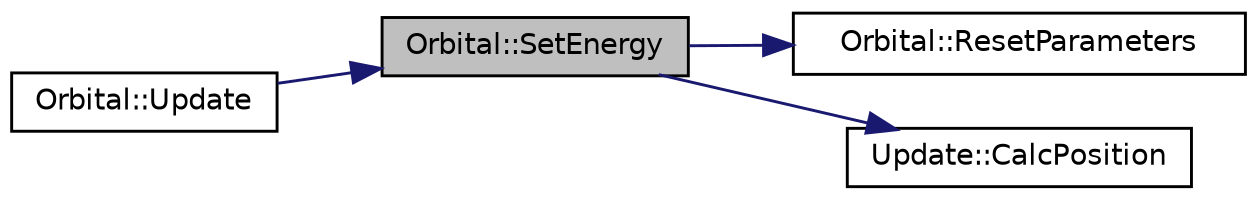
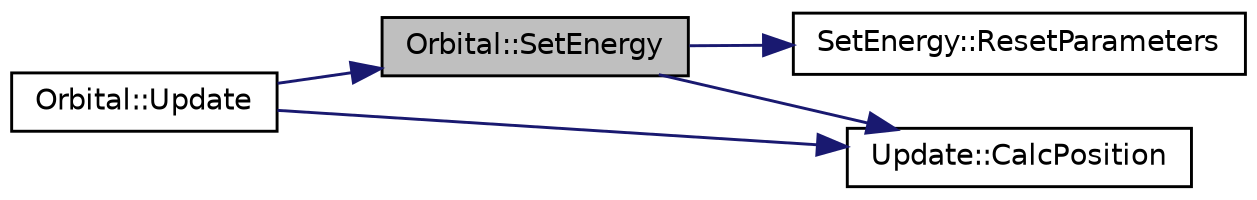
node "Orbital::ResetParameters": label "Orbital::ResetParameters" -> "SetEnergy::ResetParameters"
edge "Orbital::Update" -> "Update::CalcPosition": added
